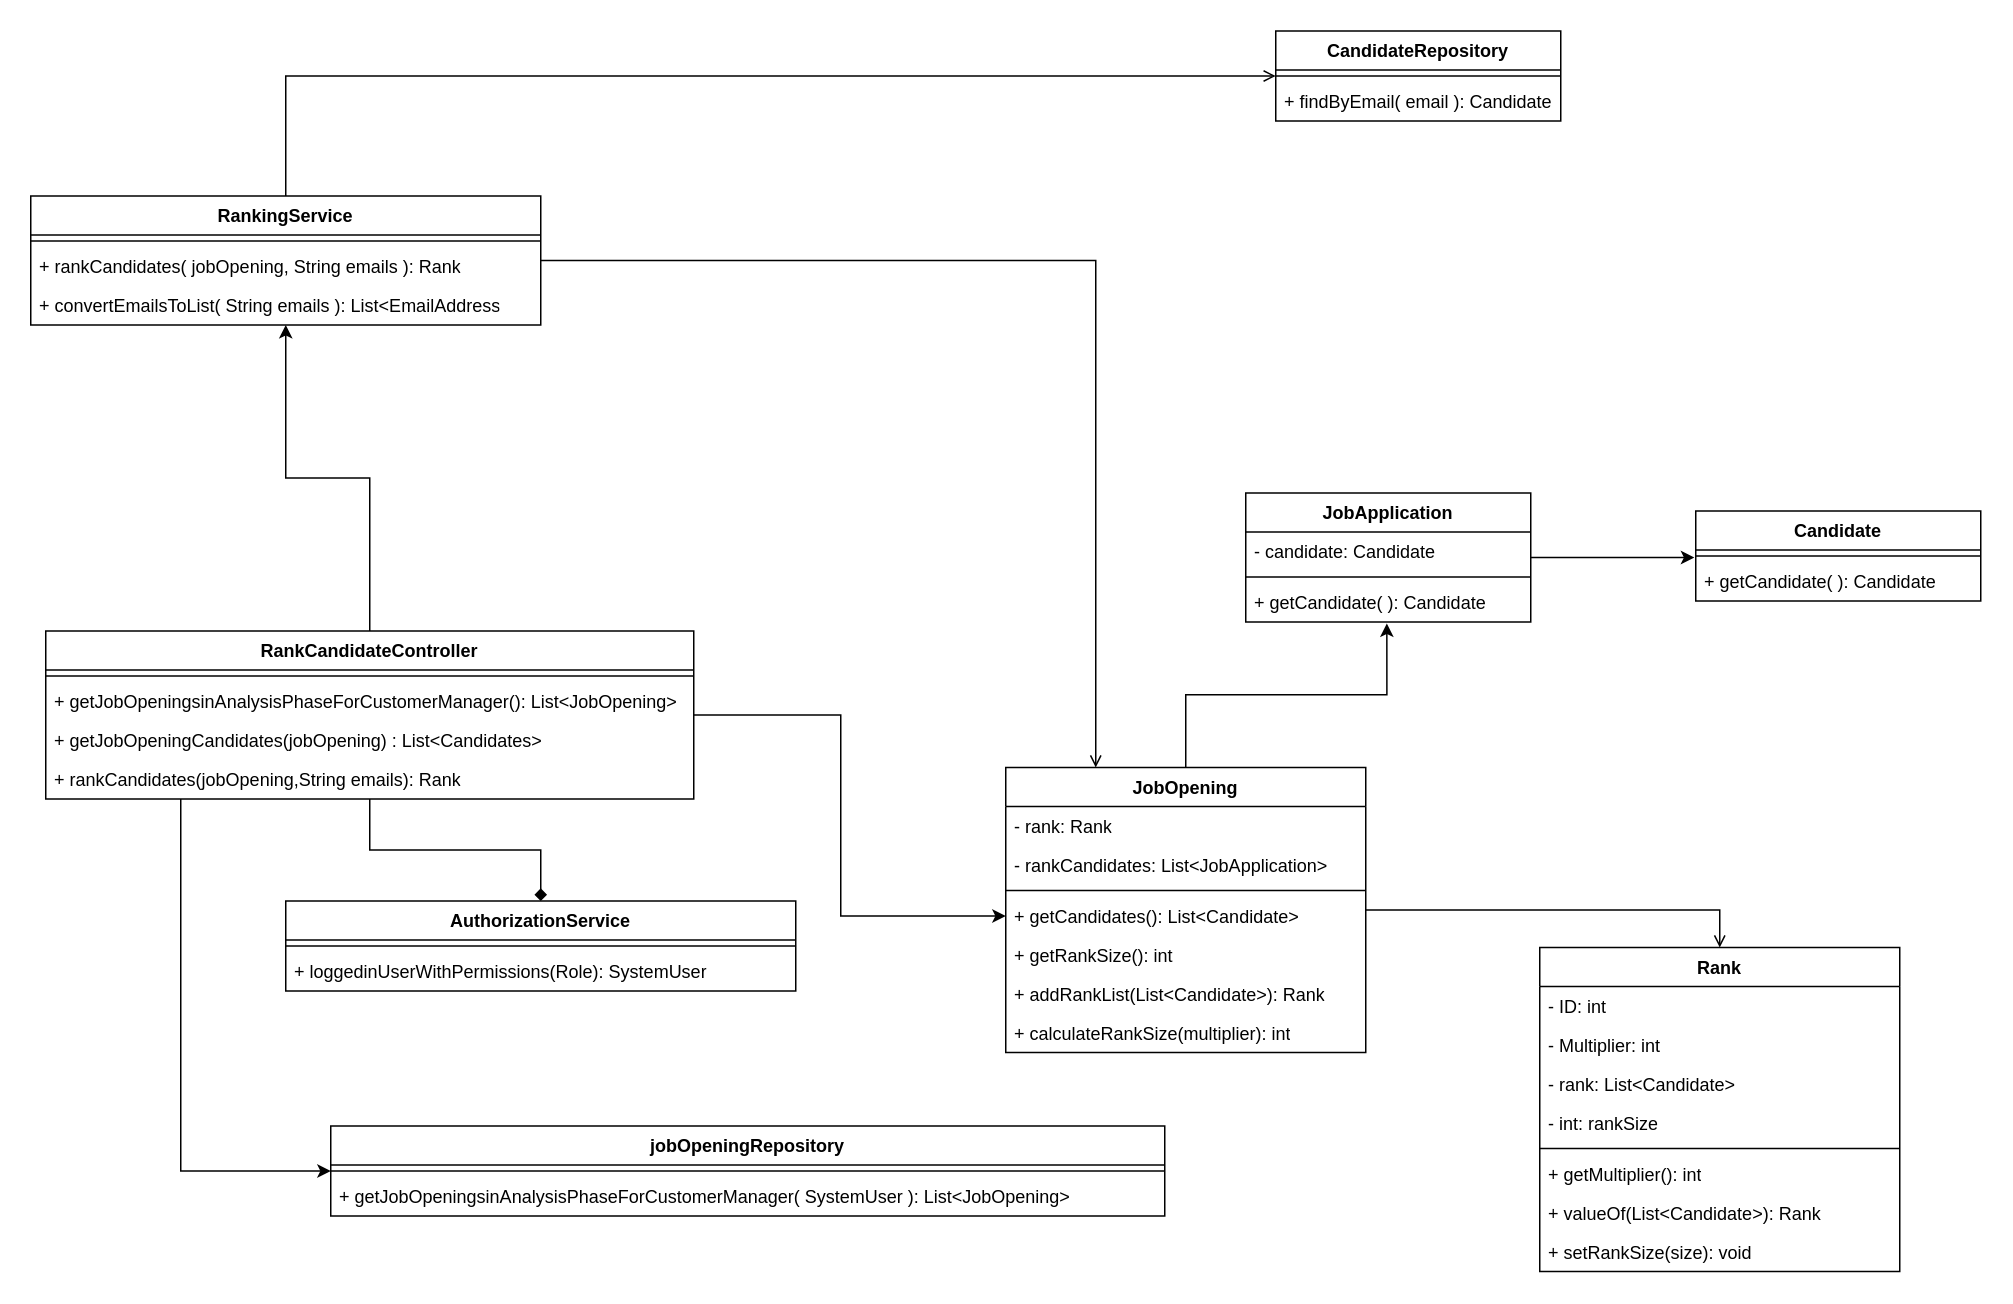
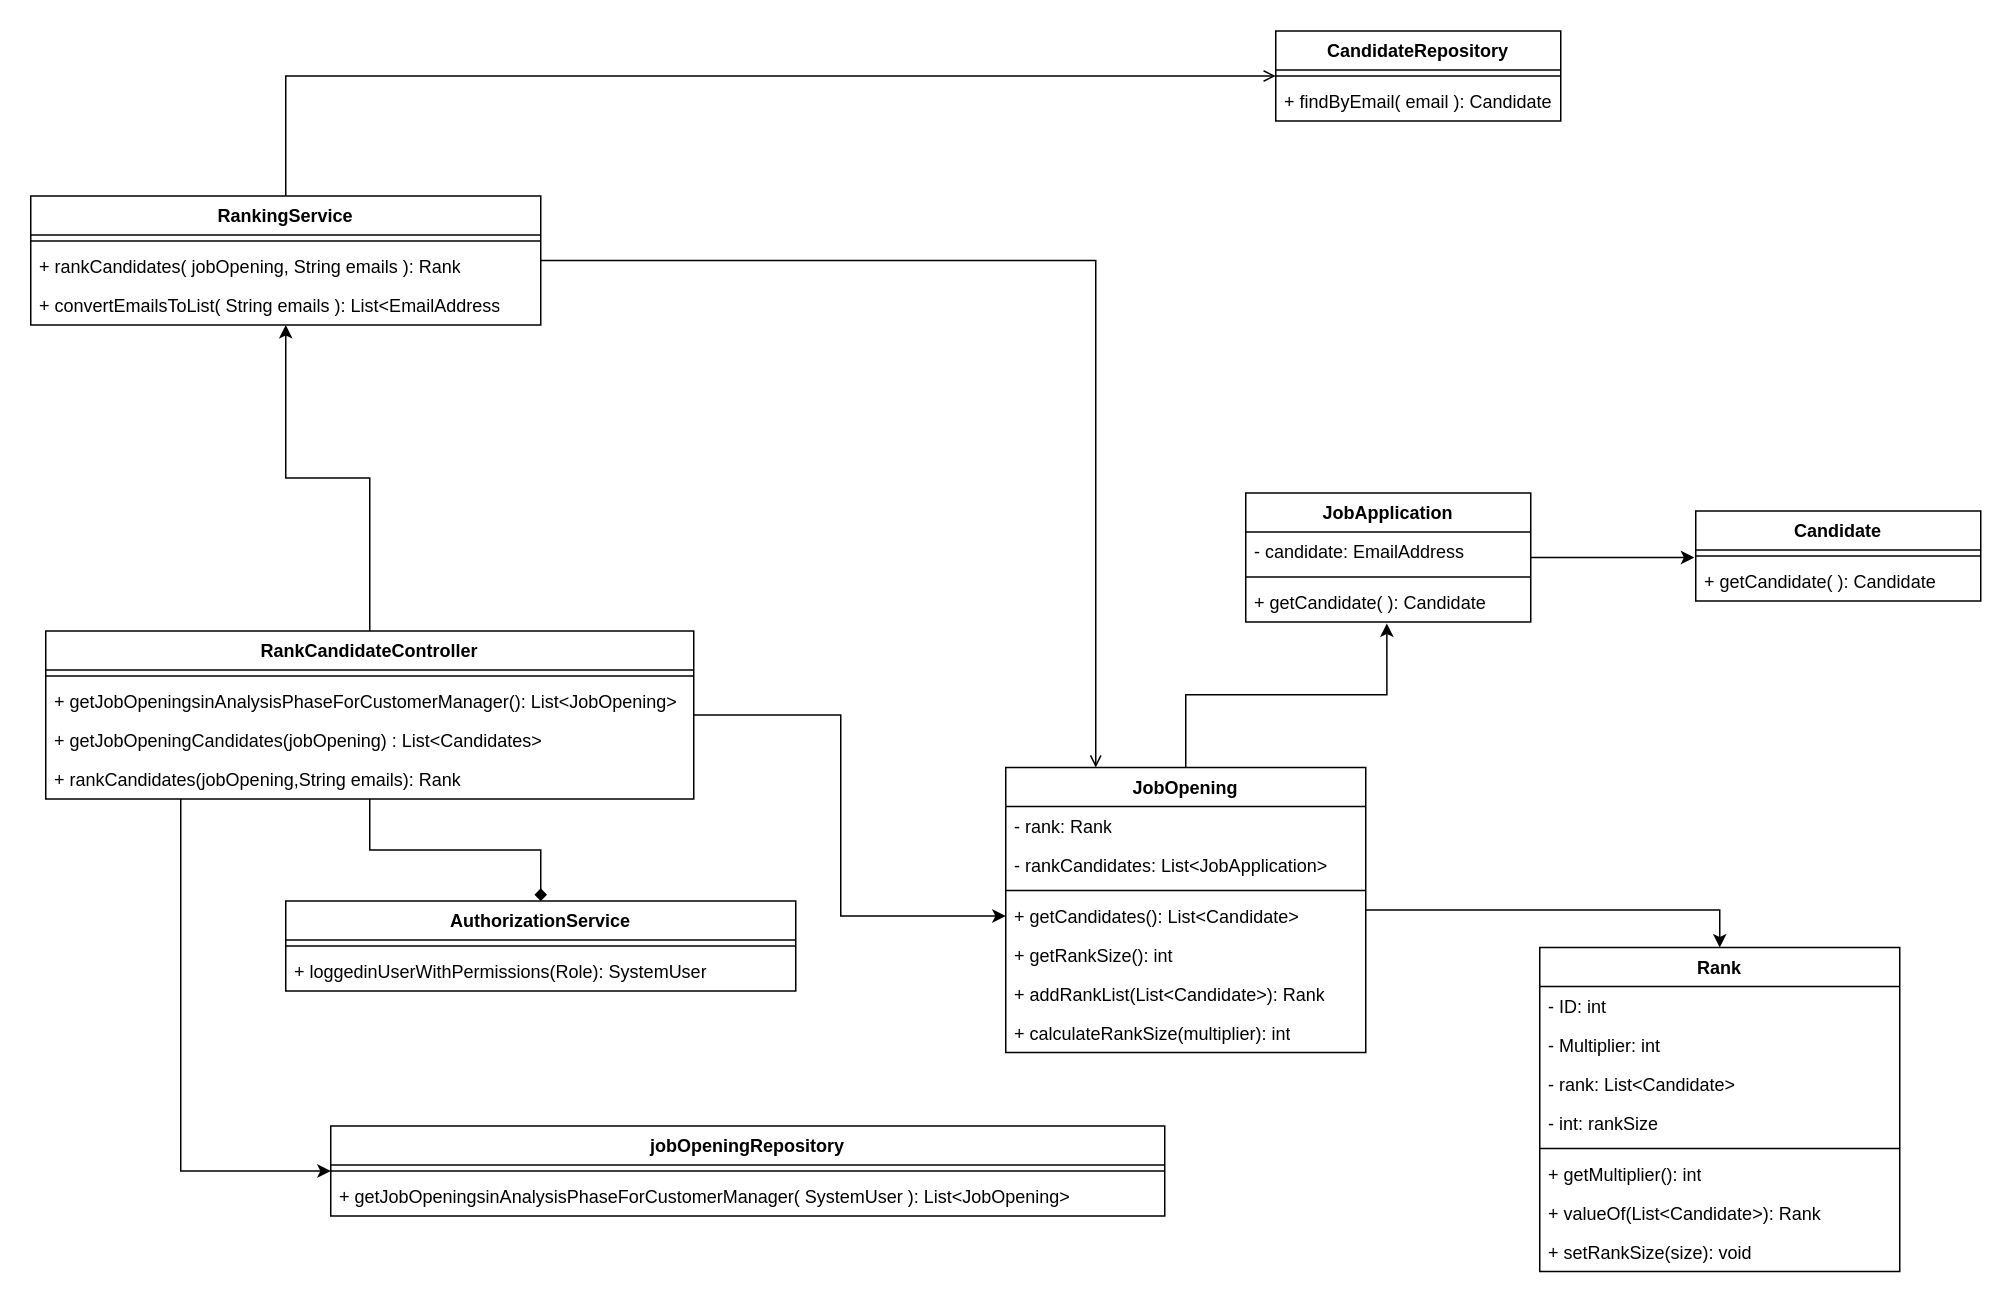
node "- candidate: Candidate": label "- candidate: Candidate" -> "- candidate: EmailAddress"
edge "JobOpening" -> "Rank": arrowhead open -> classic
